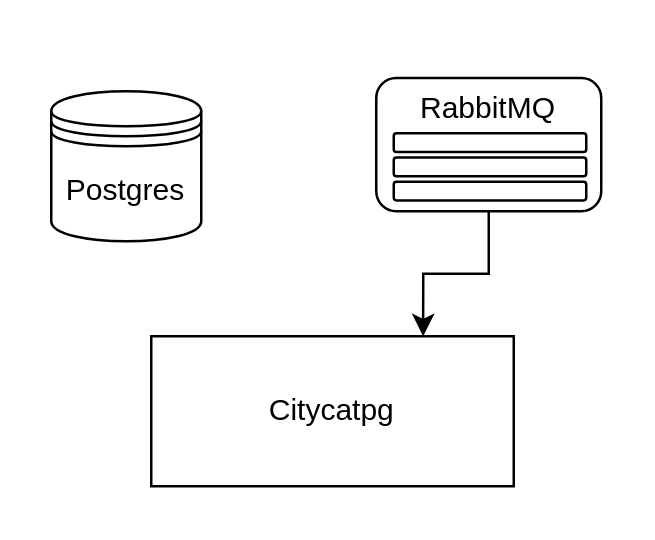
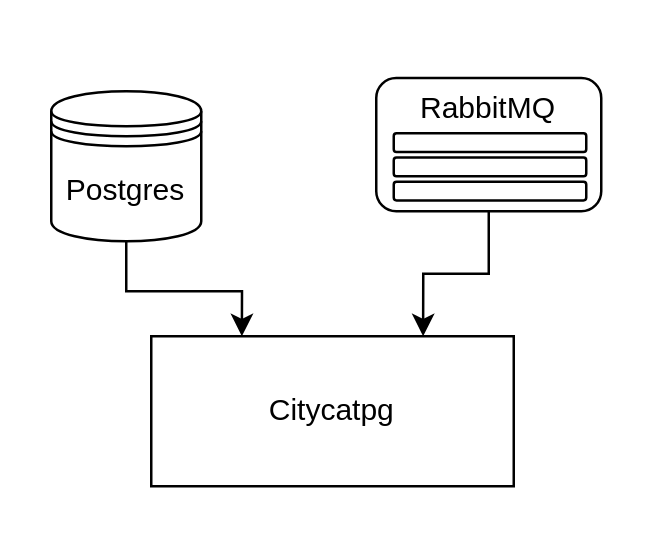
edge "Postgres" -> "Citycatpg": added
